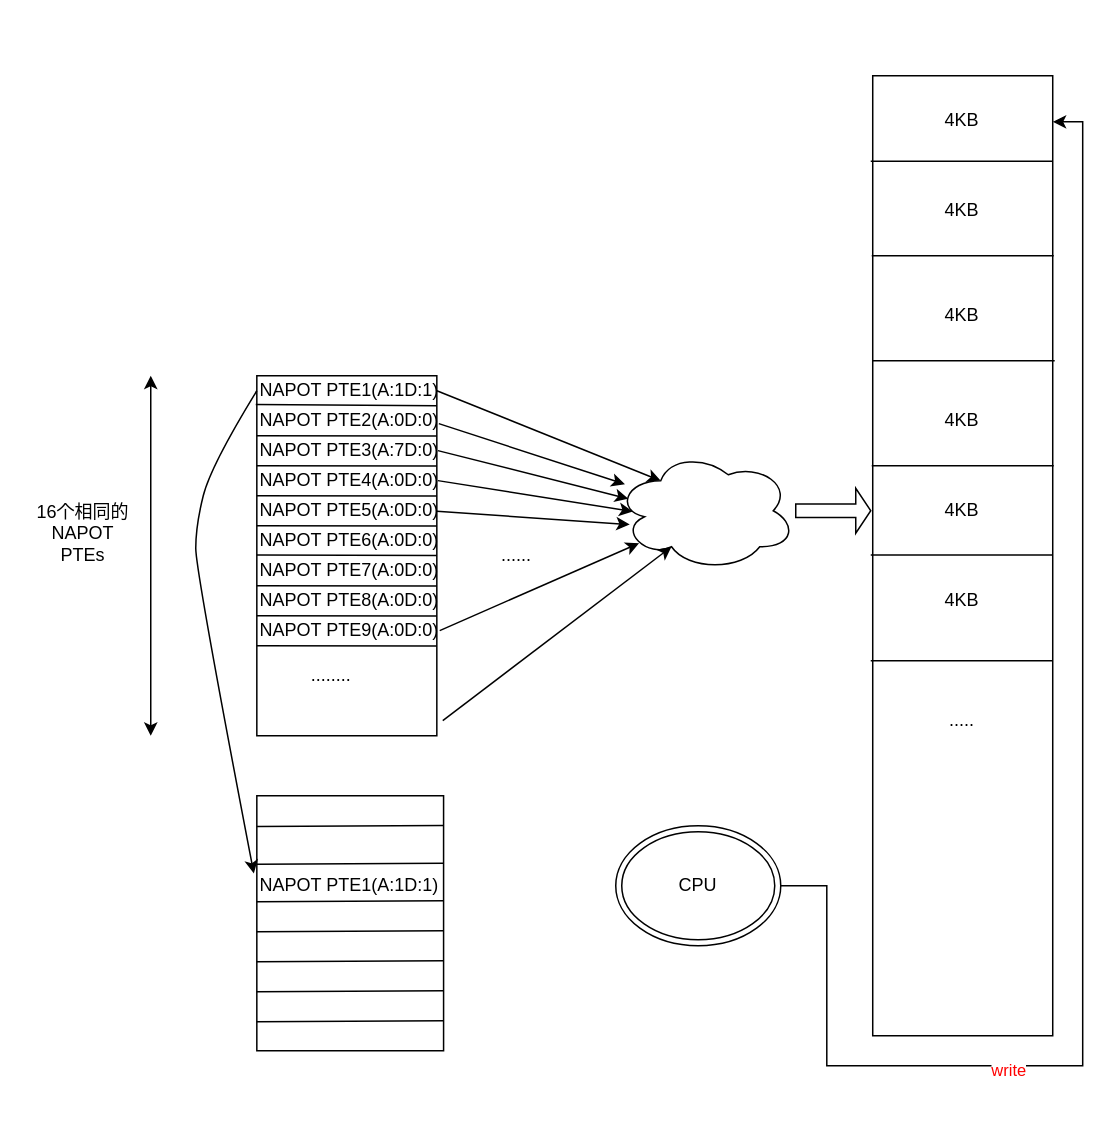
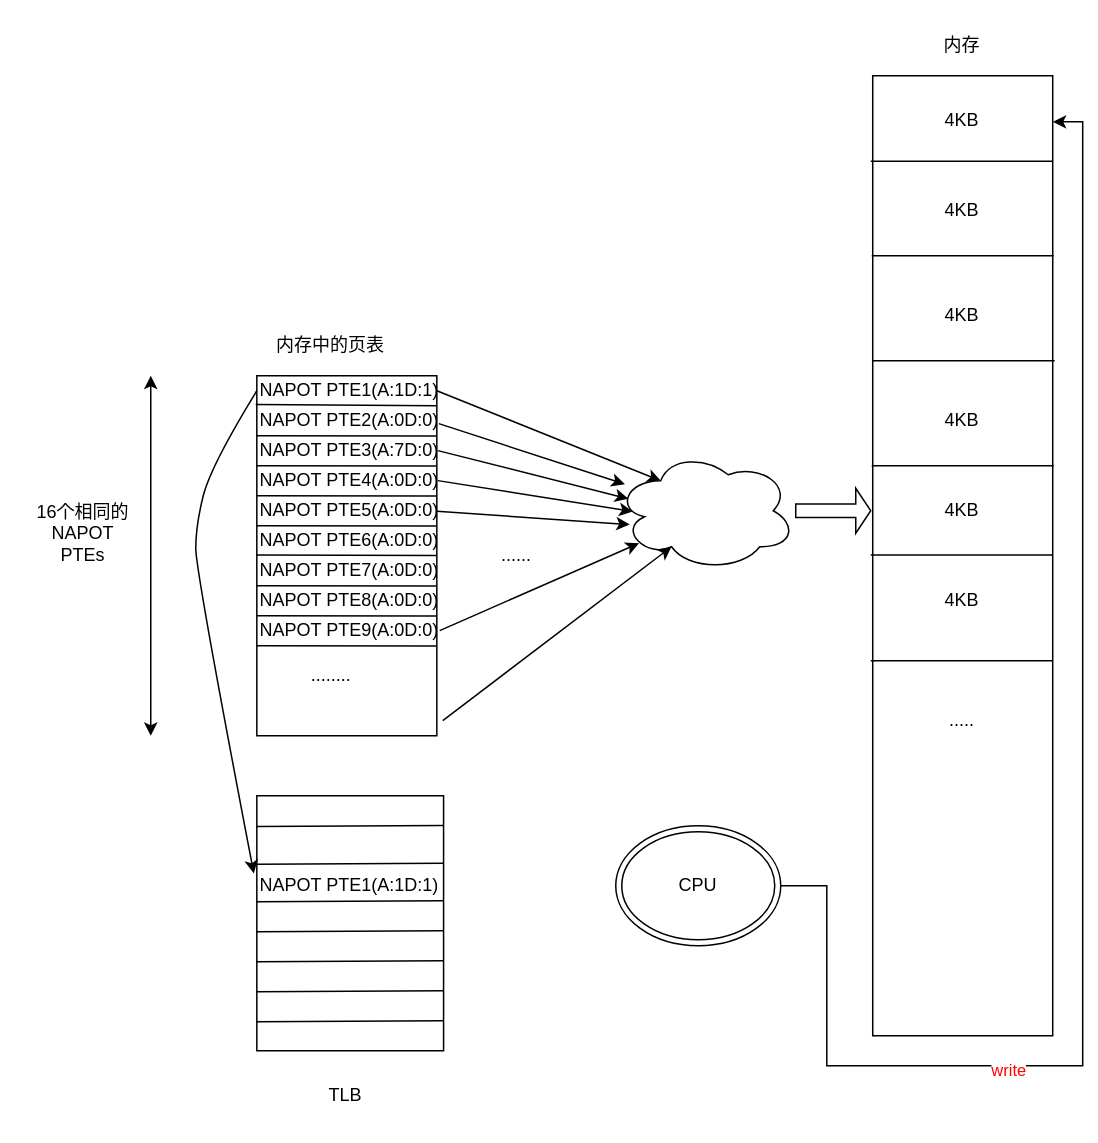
node "内存": added
node "内存中的页表": added
node "TLB": added
